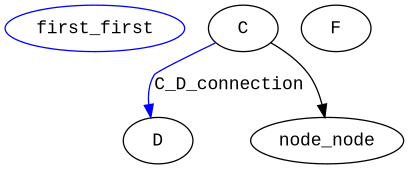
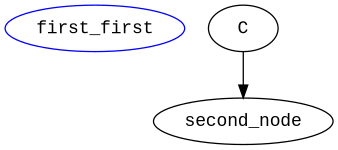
node "F": removed
node "D": removed
node "node_node": label "node_node" -> "second_node"
